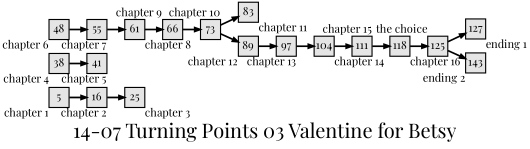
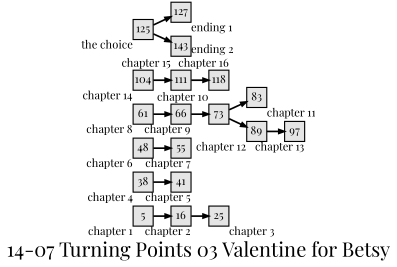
edge "55 chapter 7" -> "61 chapter 8": removed
edge "97 chapter 13" -> "104 chapter 14": removed
edge "118 chapter 16" -> "125 the choice": removed
